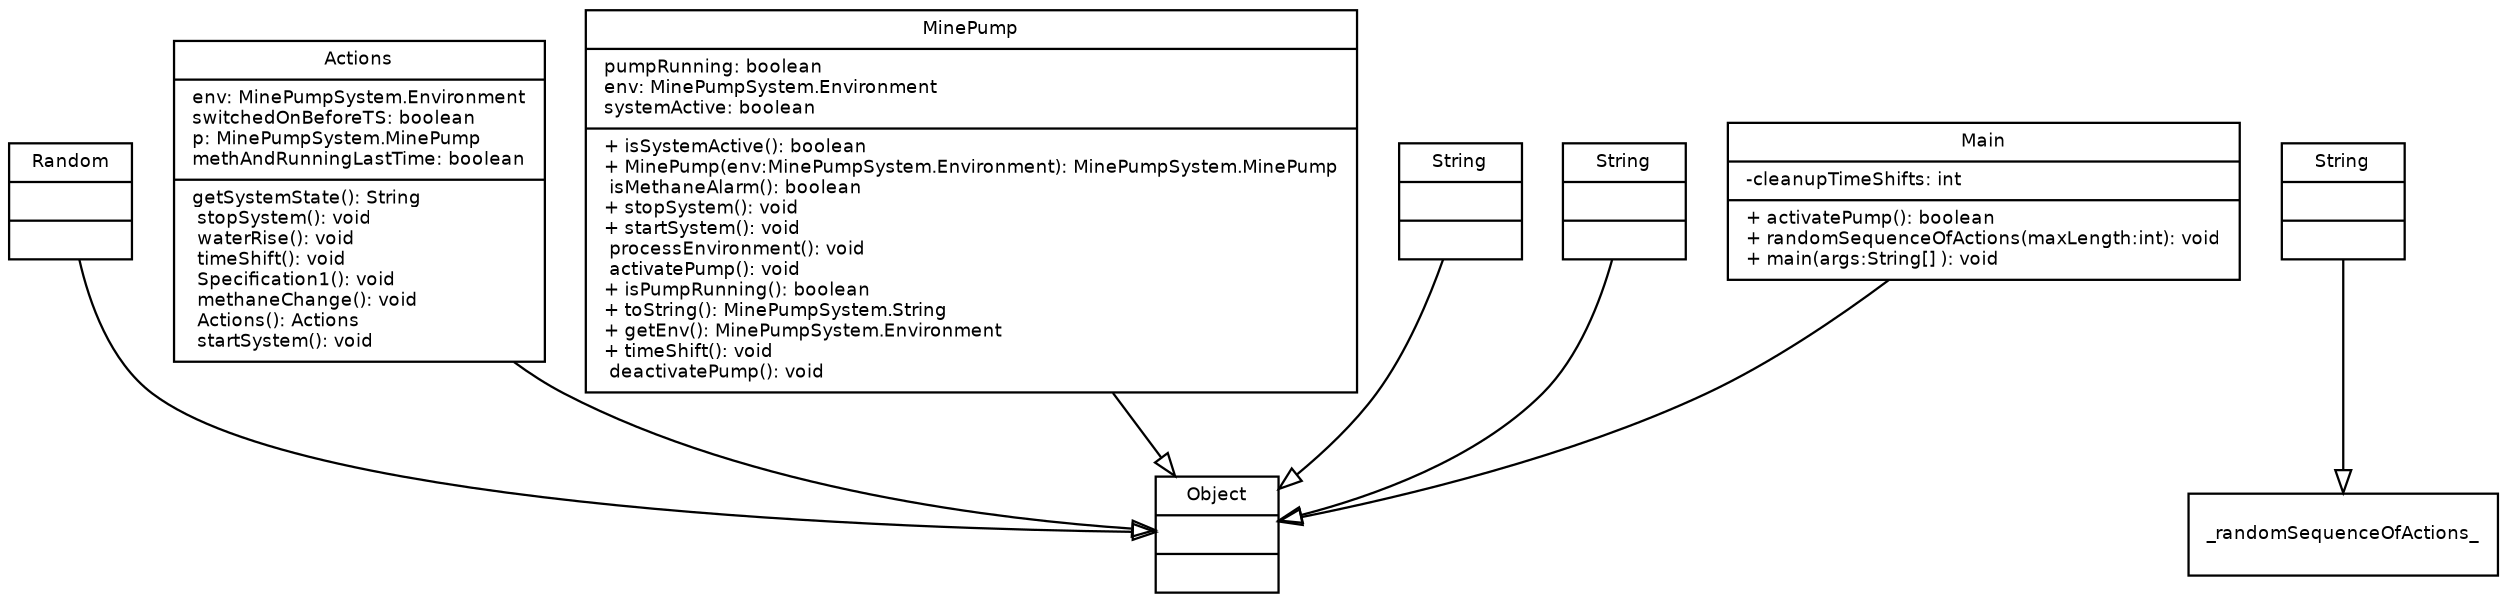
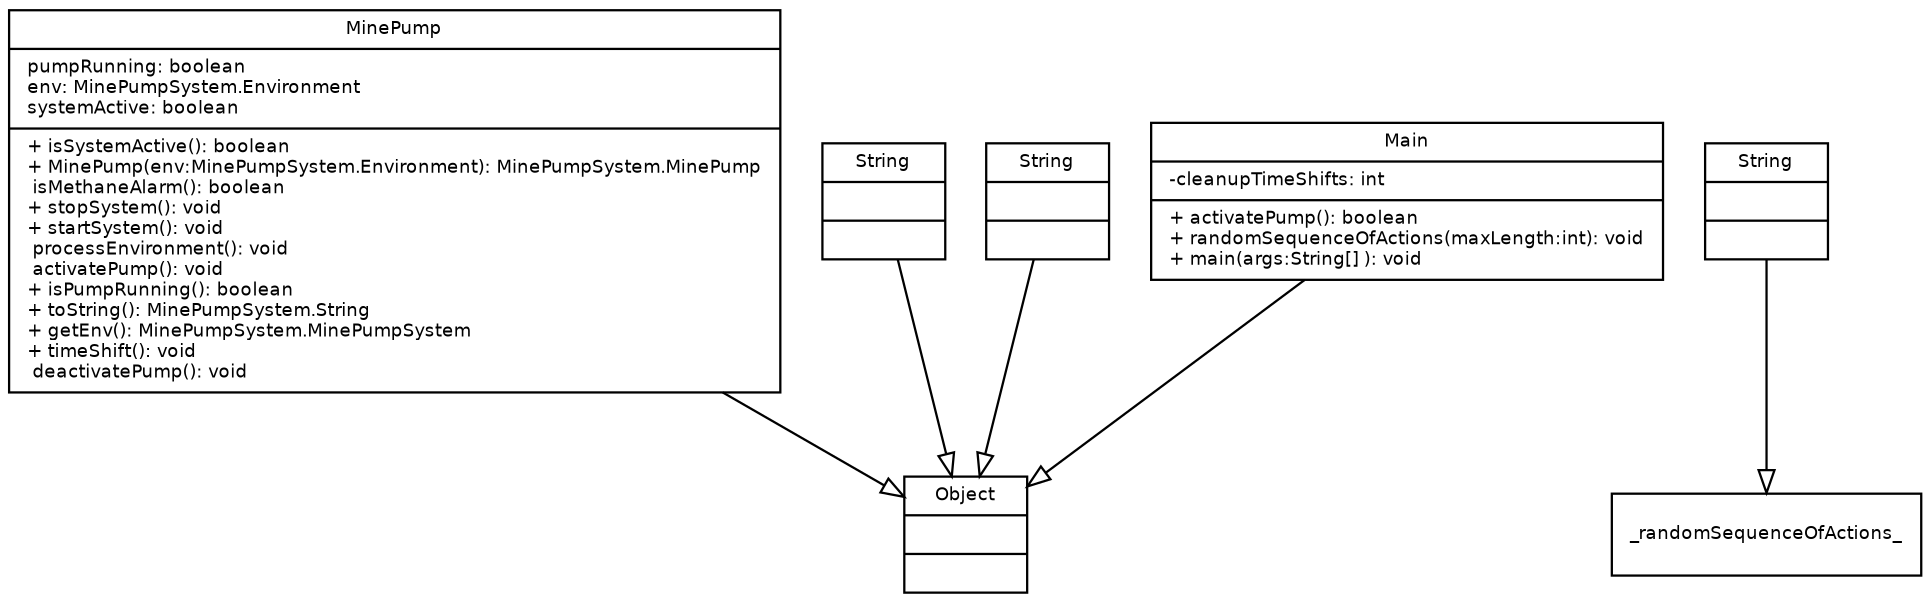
node "Random": removed
node "Actions": removed
node "MinePump": text "+ getEnv(): MinePumpSystem.Environment" -> "+ getEnv(): MinePumpSystem.MinePumpSystem"
